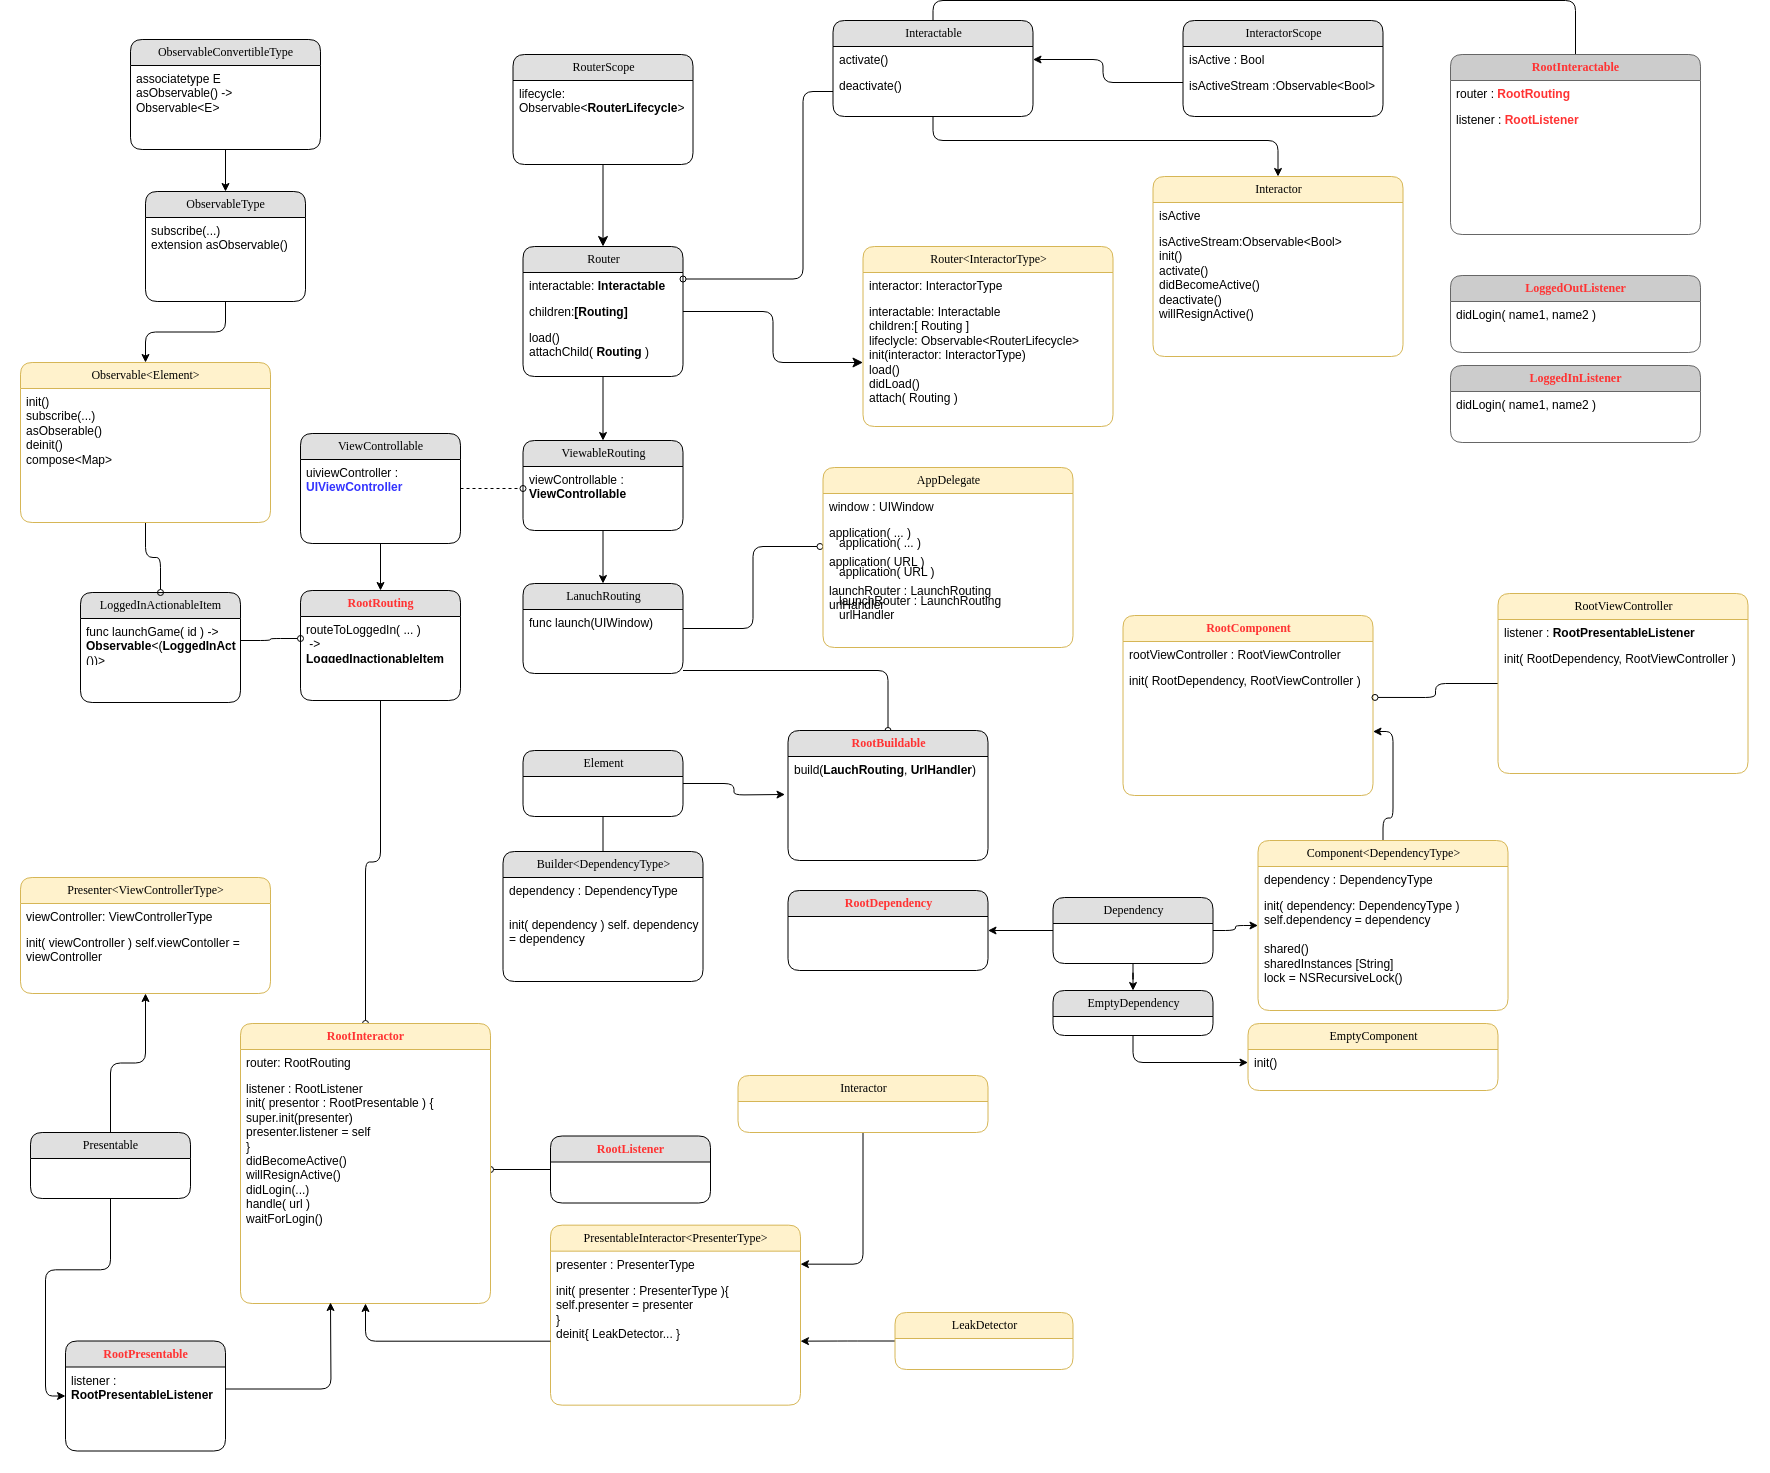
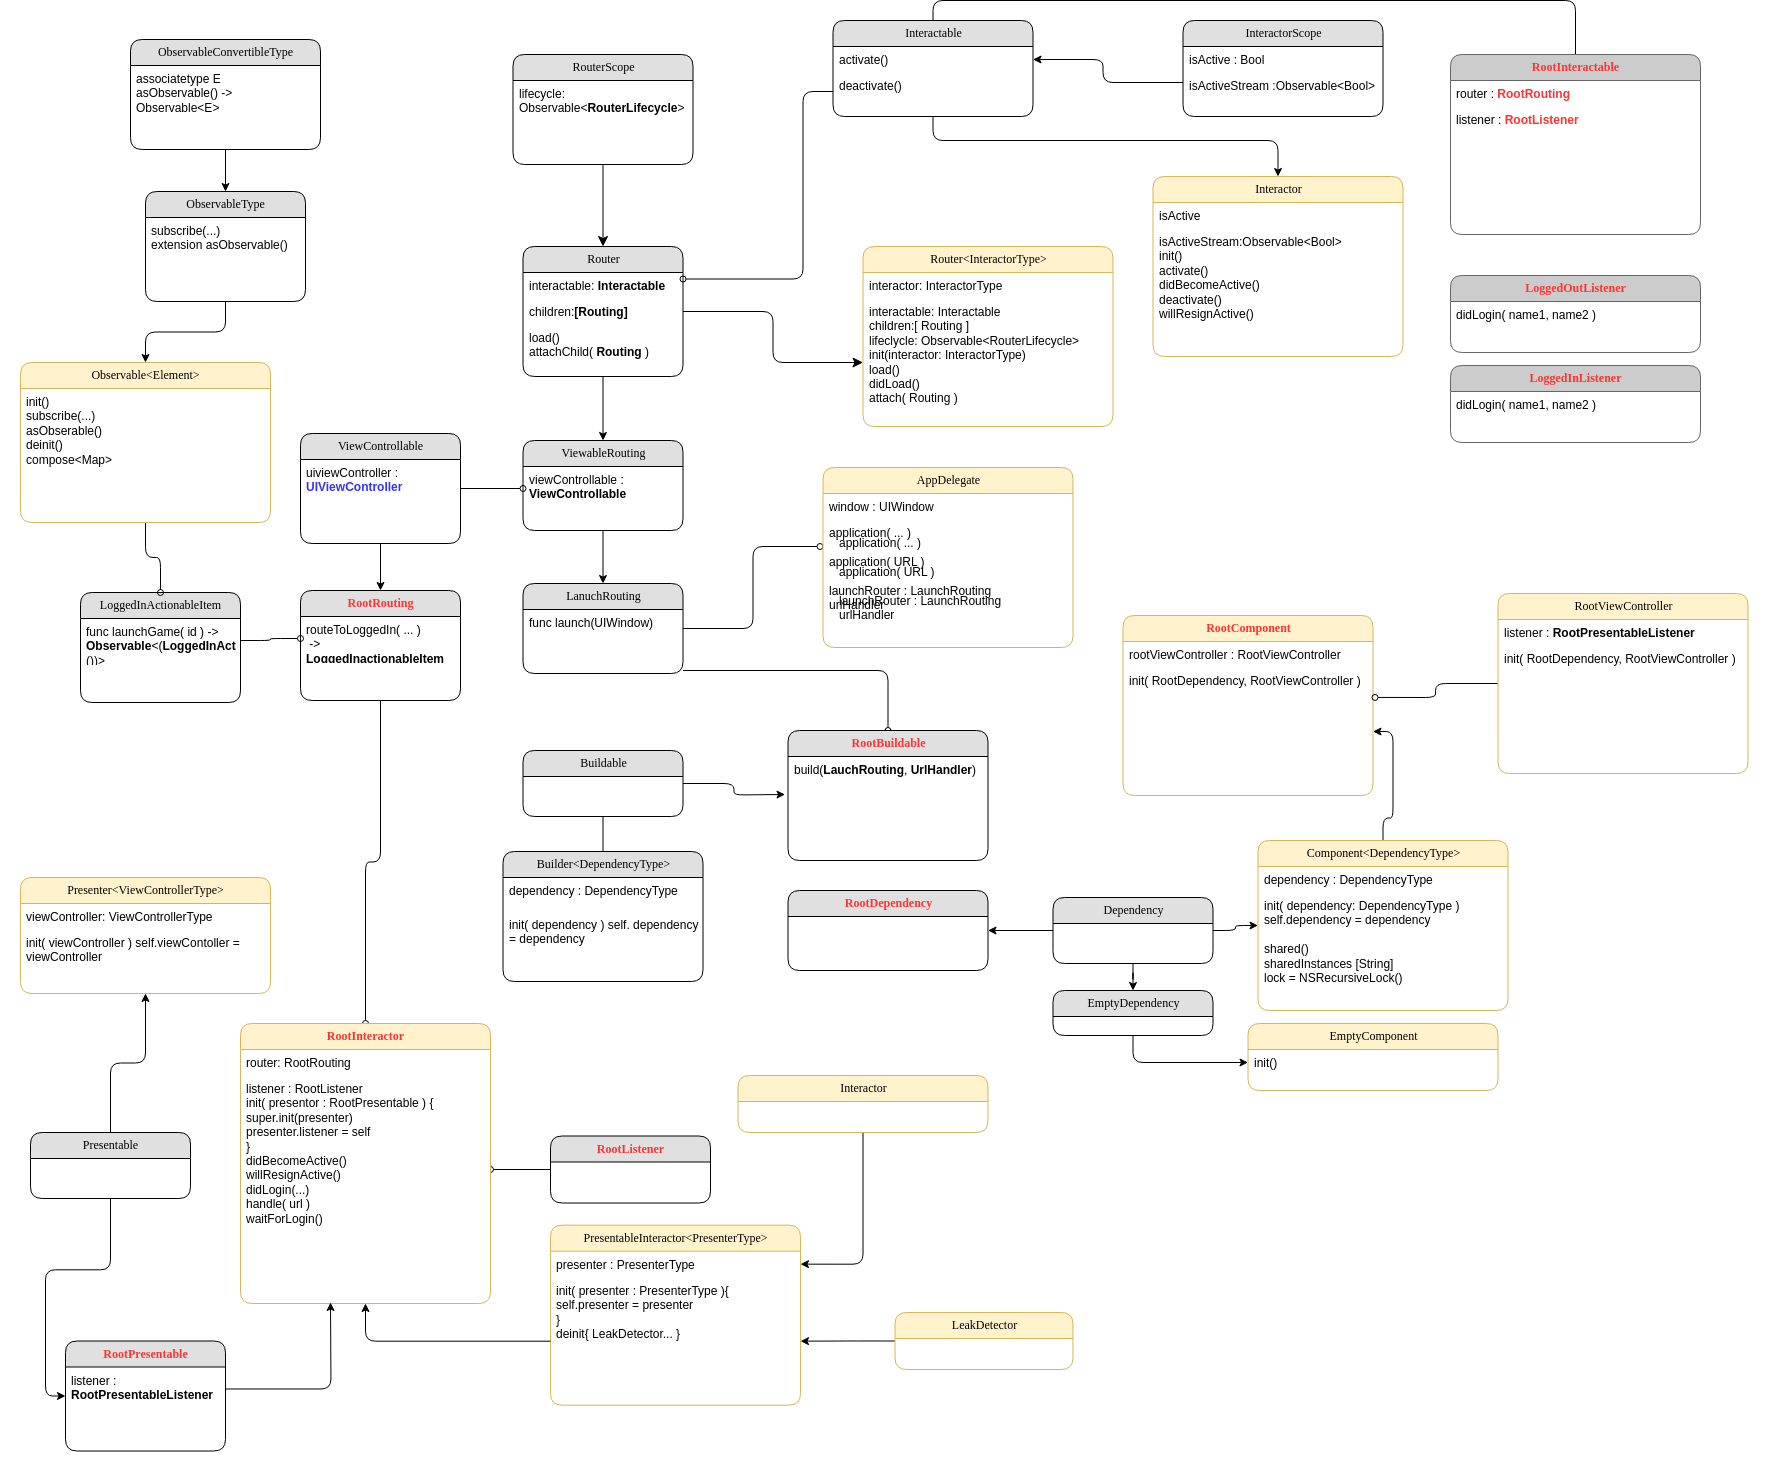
edge "ViewControllable" -> "viewControllable : ViewControllable": style dashed -> solid
node "Element": label "Element" -> "Buildable"
